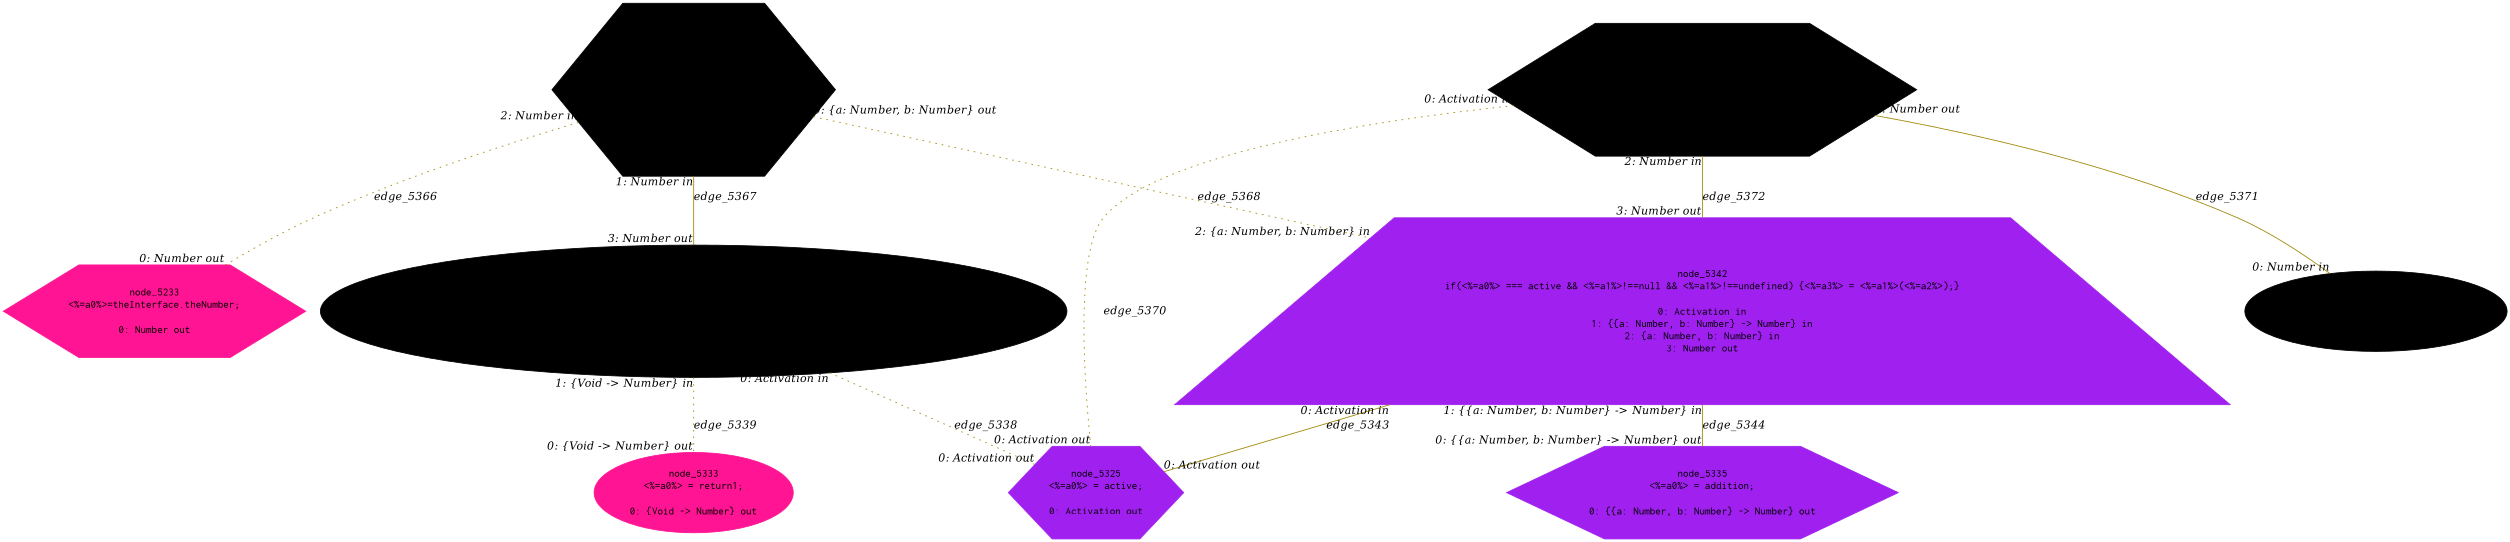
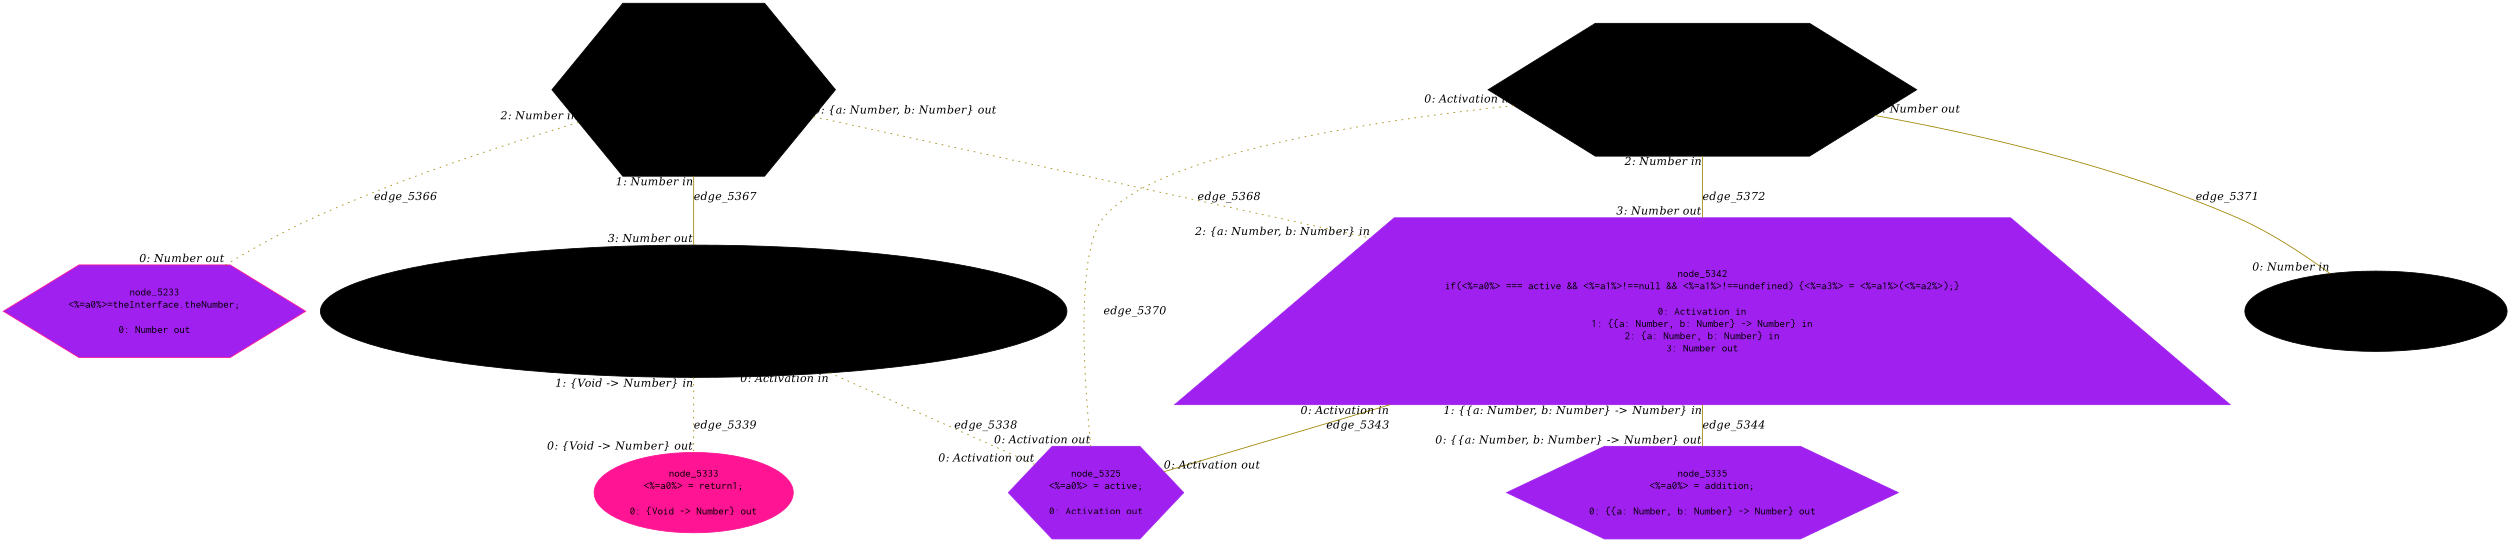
node "node_5233 <%=a0%>=theInterface.theNumber; 0: Number out": fillcolor deeppink -> purple
